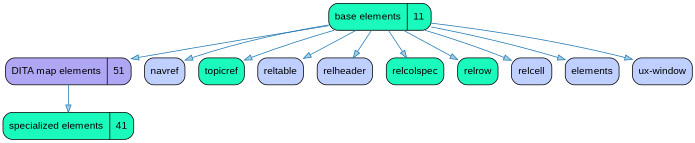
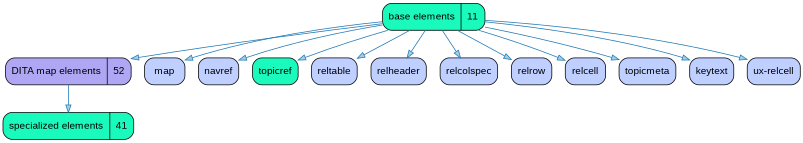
node "DITA map elements": text "51" -> "52"
node "map": added
node "relcolspec": fillcolor #1afabc -> #bfcfff
node "relrow": fillcolor #1afabc -> #bfcfff
node "elements": label "elements" -> "topicmeta"
node "ux-window": label "ux-window" -> "ux-relcell"
node "keytext": added
